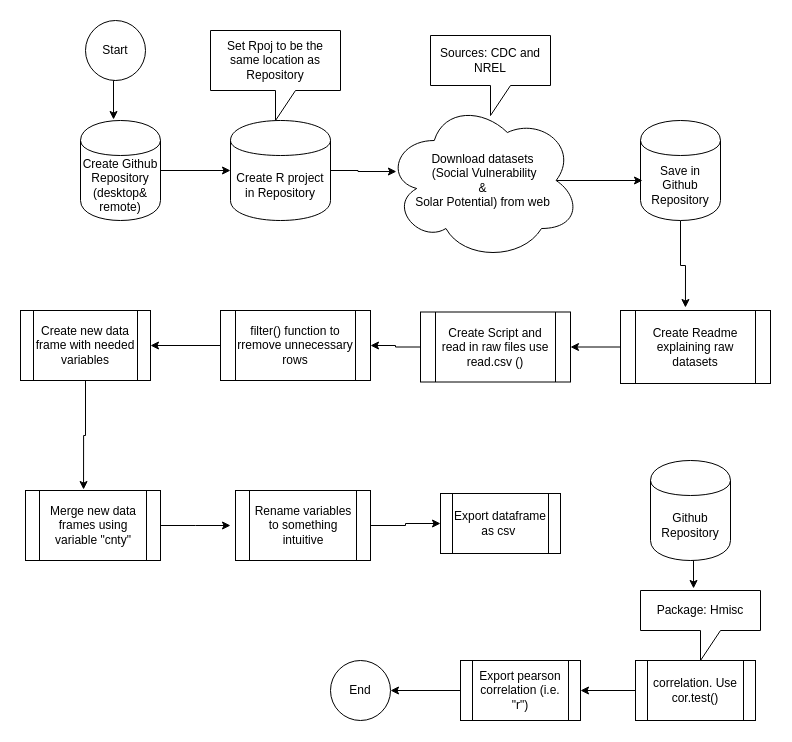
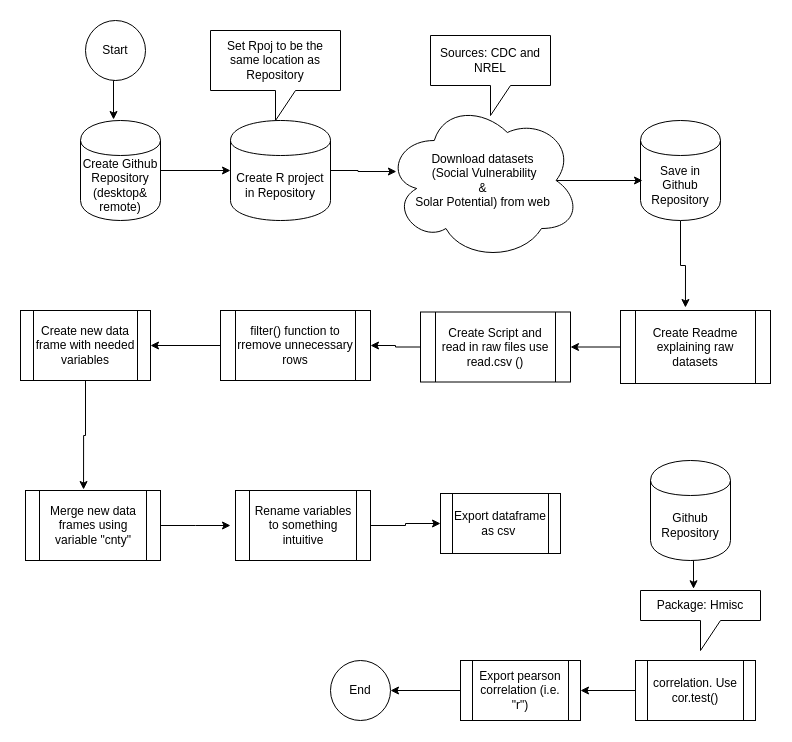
node "Package: Hmisc": size 120x70 -> 120x60
